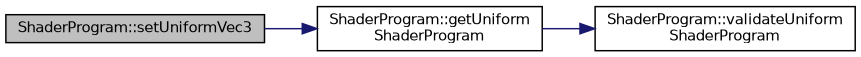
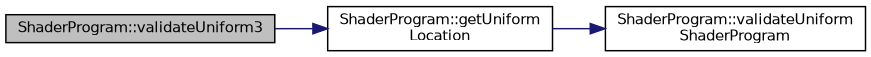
node "ShaderProgram::setUniformVec3": label "ShaderProgram::setUniformVec3" -> "ShaderProgram::validateUniform3"
node "ShaderProgram::getUniform ShaderProgram": label "ShaderProgram::getUniform ShaderProgram" -> "ShaderProgram::getUniform Location"
